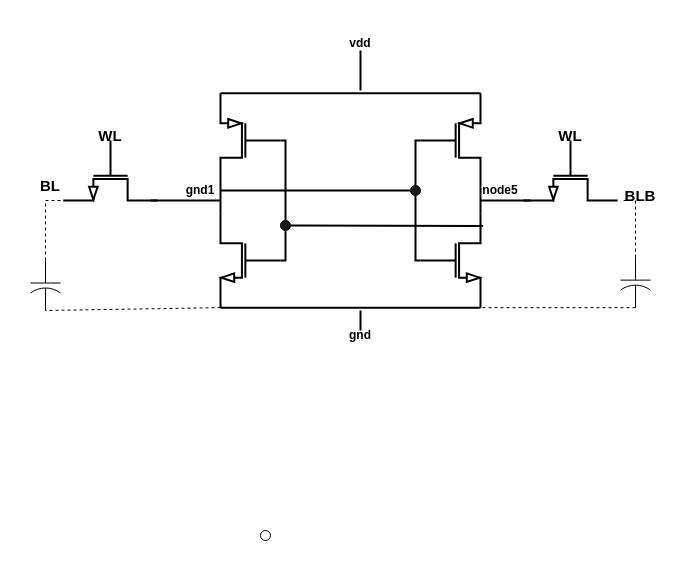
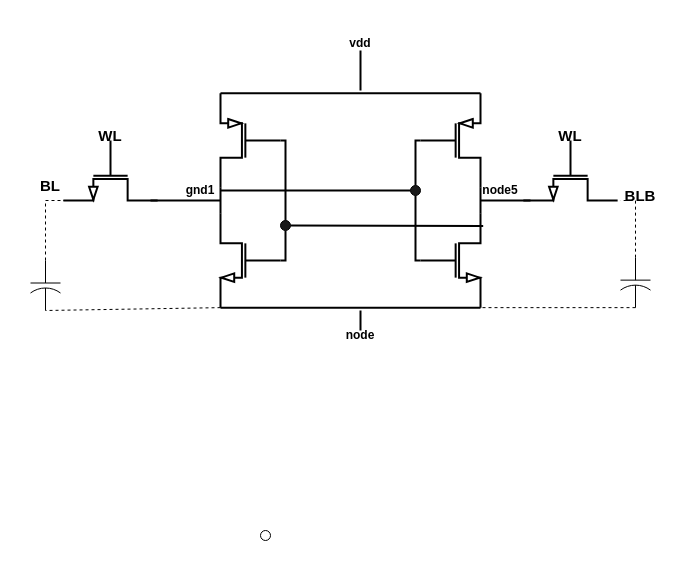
node "gnd": label "gnd" -> "node"
